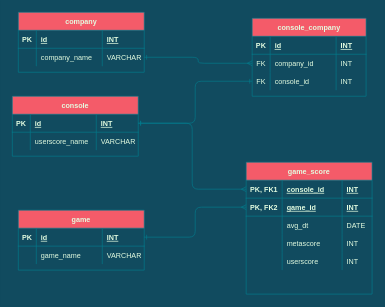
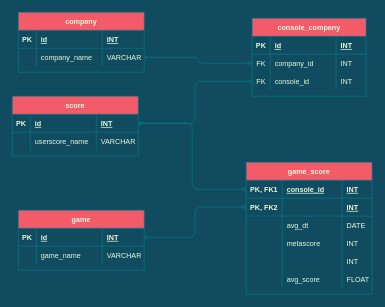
node "console": label "console" -> "score"
node "game_id": removed
node "userscore": removed
node "avg_score": added
node "FLOAT": added
